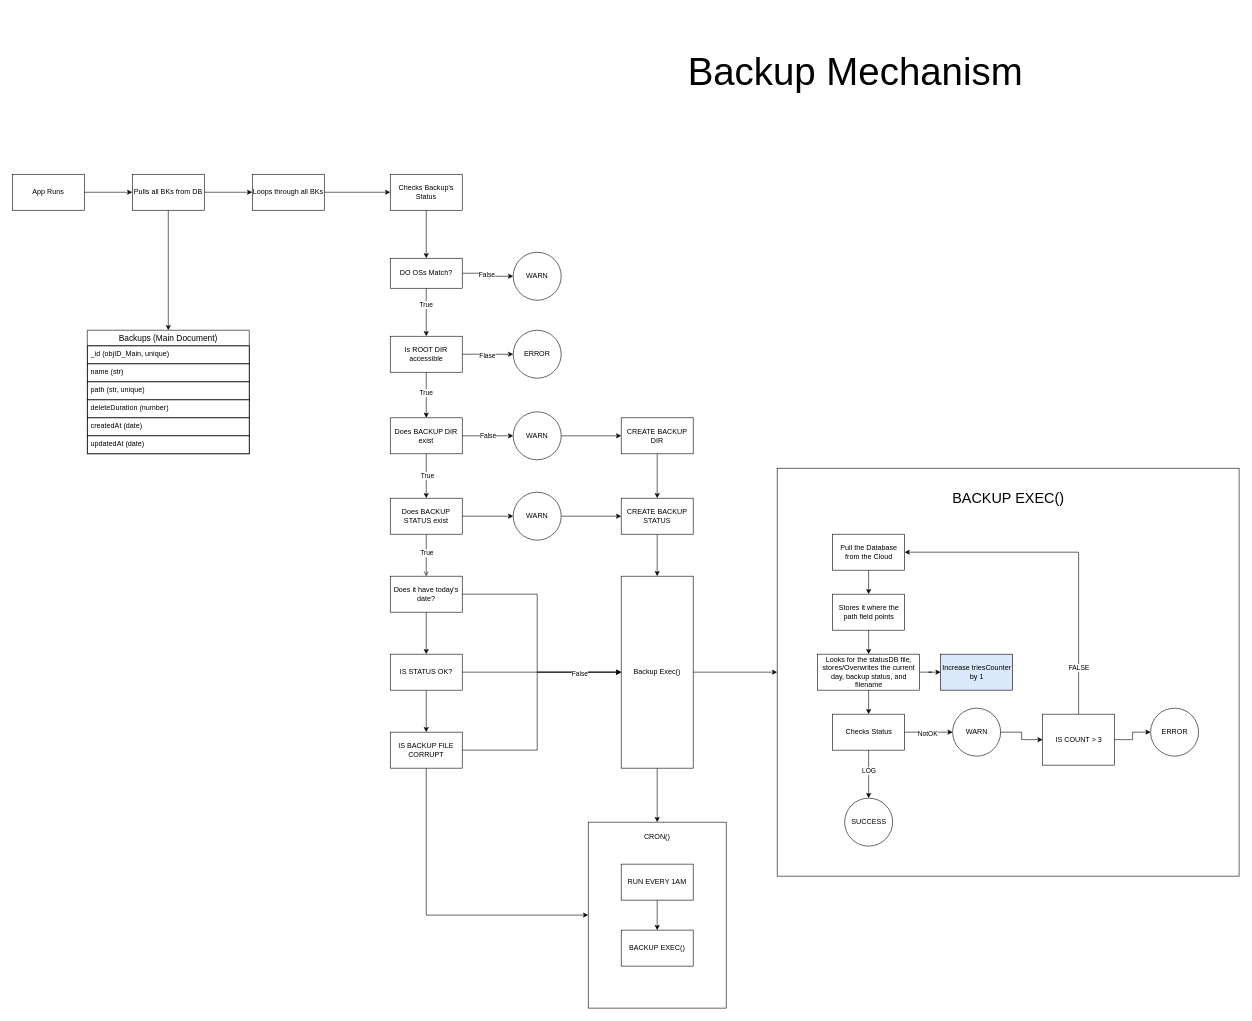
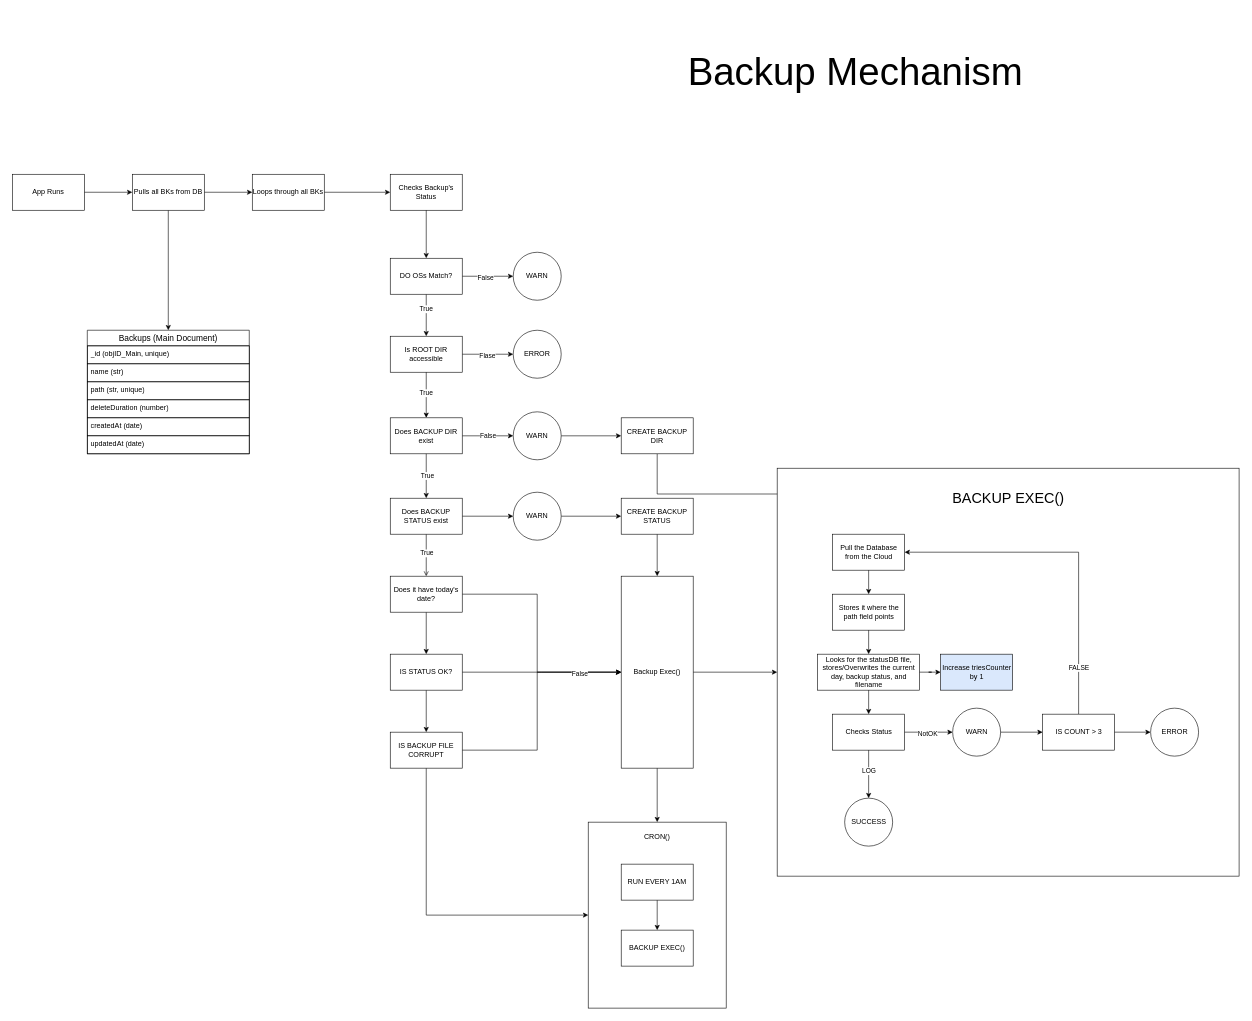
node "DO OSs Match?": size 72x30 -> 72x36
edge "CREATE BACKUP DIR" -> "CREATE BACKUP STATUS": now "CREATE BACKUP DIR" -> "Pull the Database from the Cloud"
node "IS COUNT > 3": size 72x51 -> 72x36
